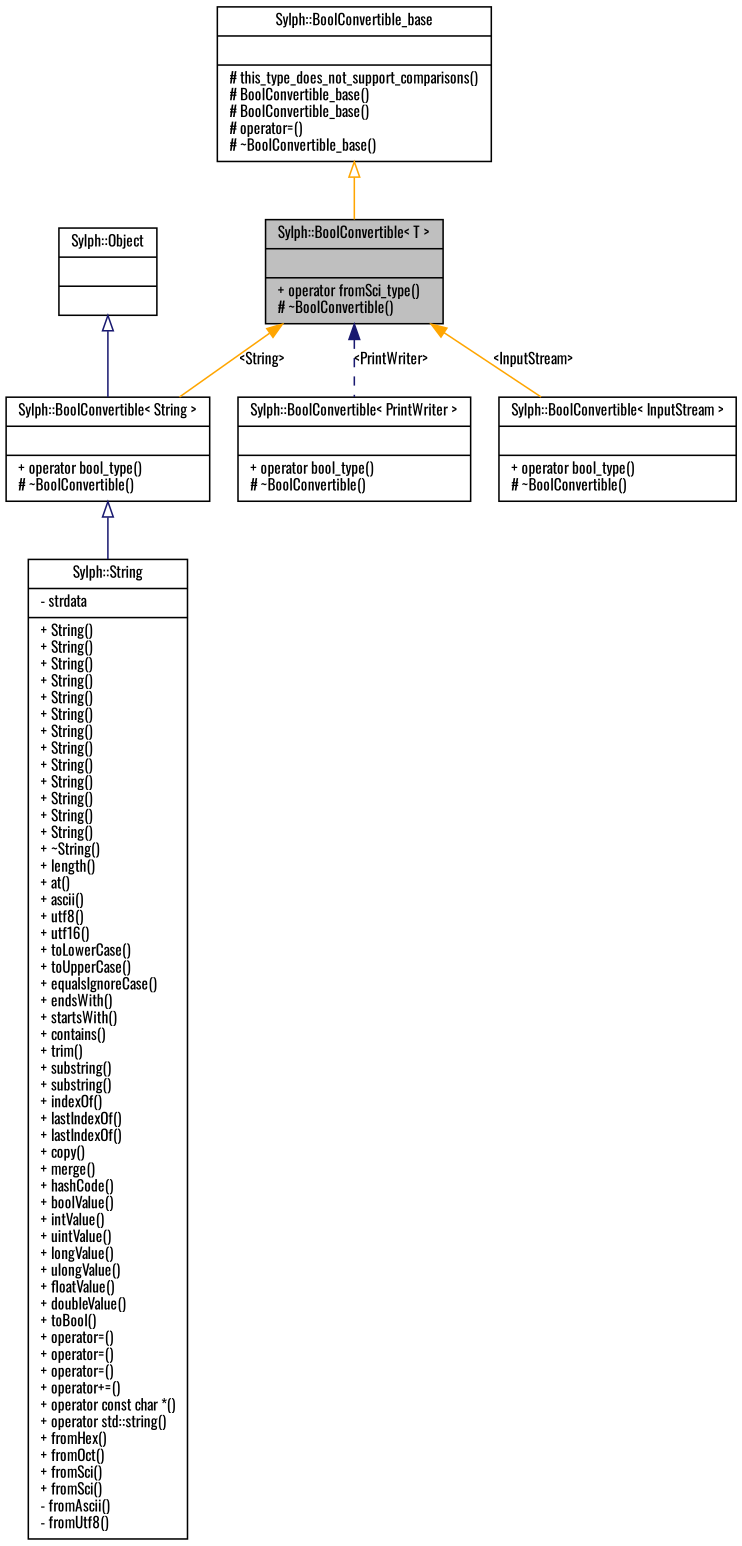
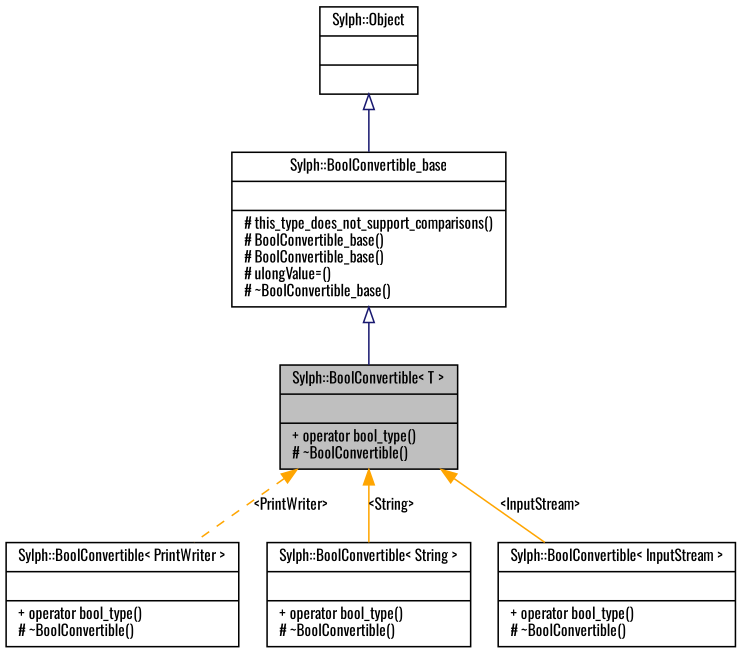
node "Sylph::BoolConvertible_base": text "# operator=()" -> "# ulongValue=()"
edge "Sylph::BoolConvertible< T >" -> "Sylph::BoolConvertible_base": color orange -> midnightblue
node "Sylph::BoolConvertible< T >": text "+ operator fromSci_type()" -> "+ operator bool_type()"
edge "Sylph::BoolConvertible< String >" -> "Sylph::Object": now "Sylph::BoolConvertible_base" -> "Sylph::Object"
edge "Sylph::BoolConvertible< PrintWriter >" -> "Sylph::BoolConvertible< T >": color midnightblue -> orange
node "Sylph::String": removed
